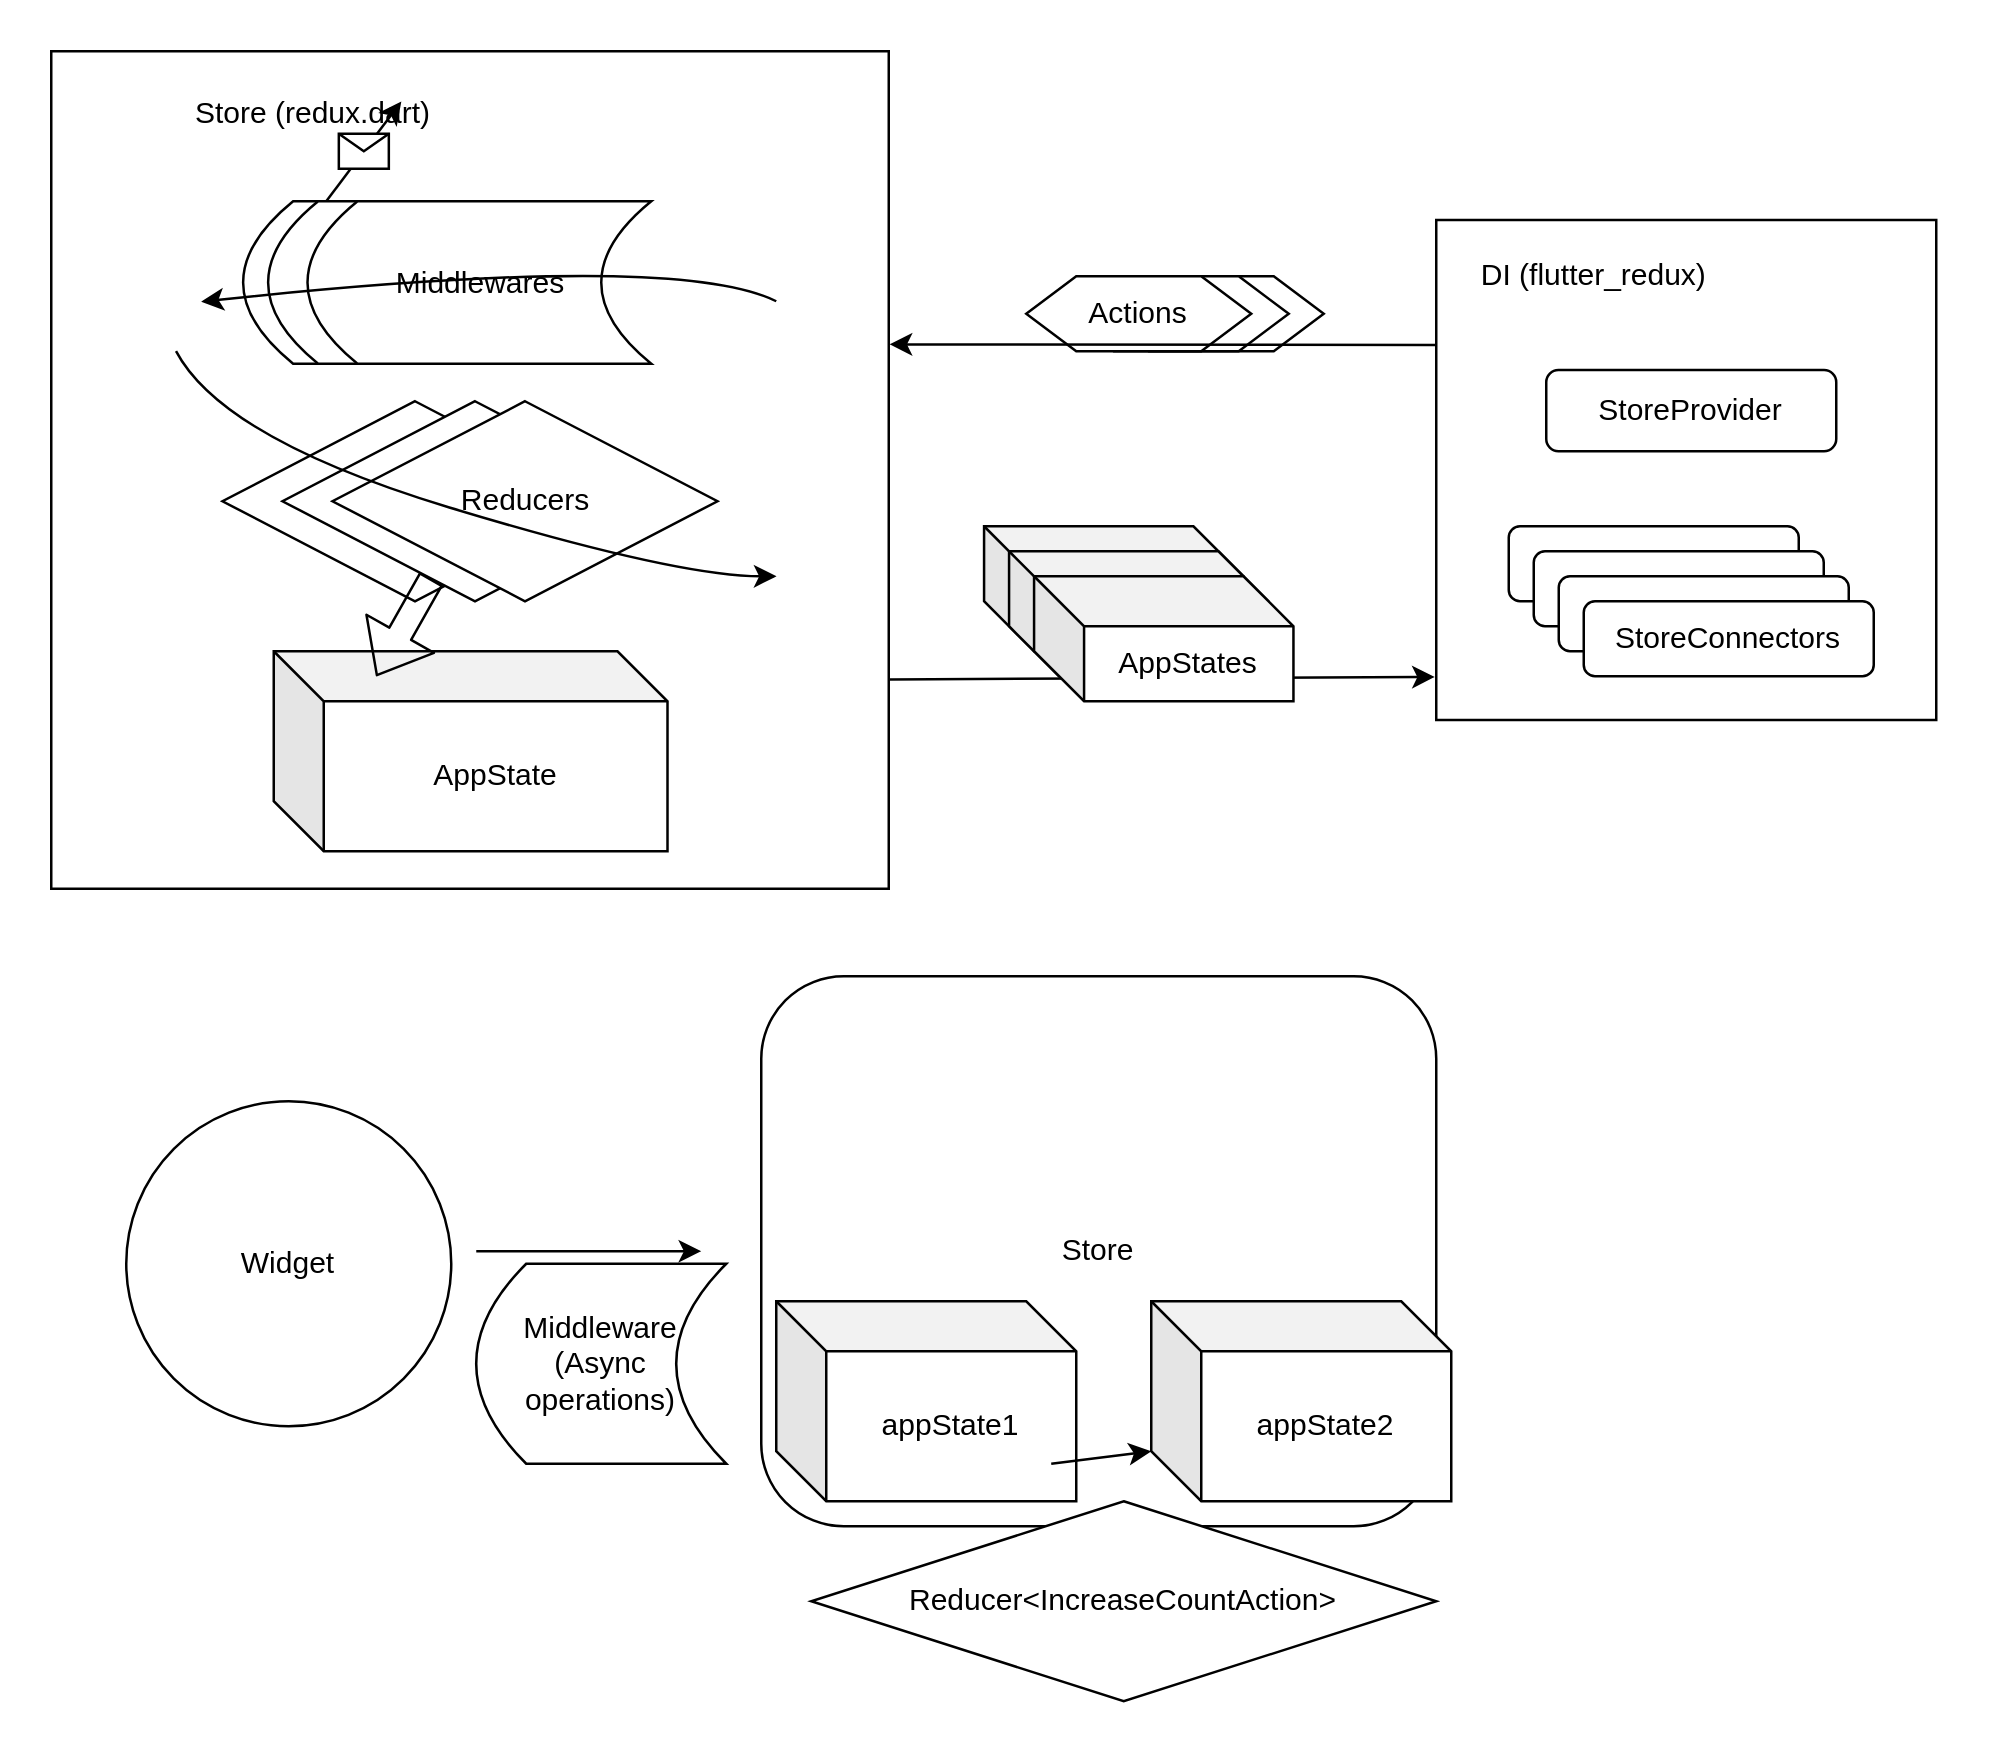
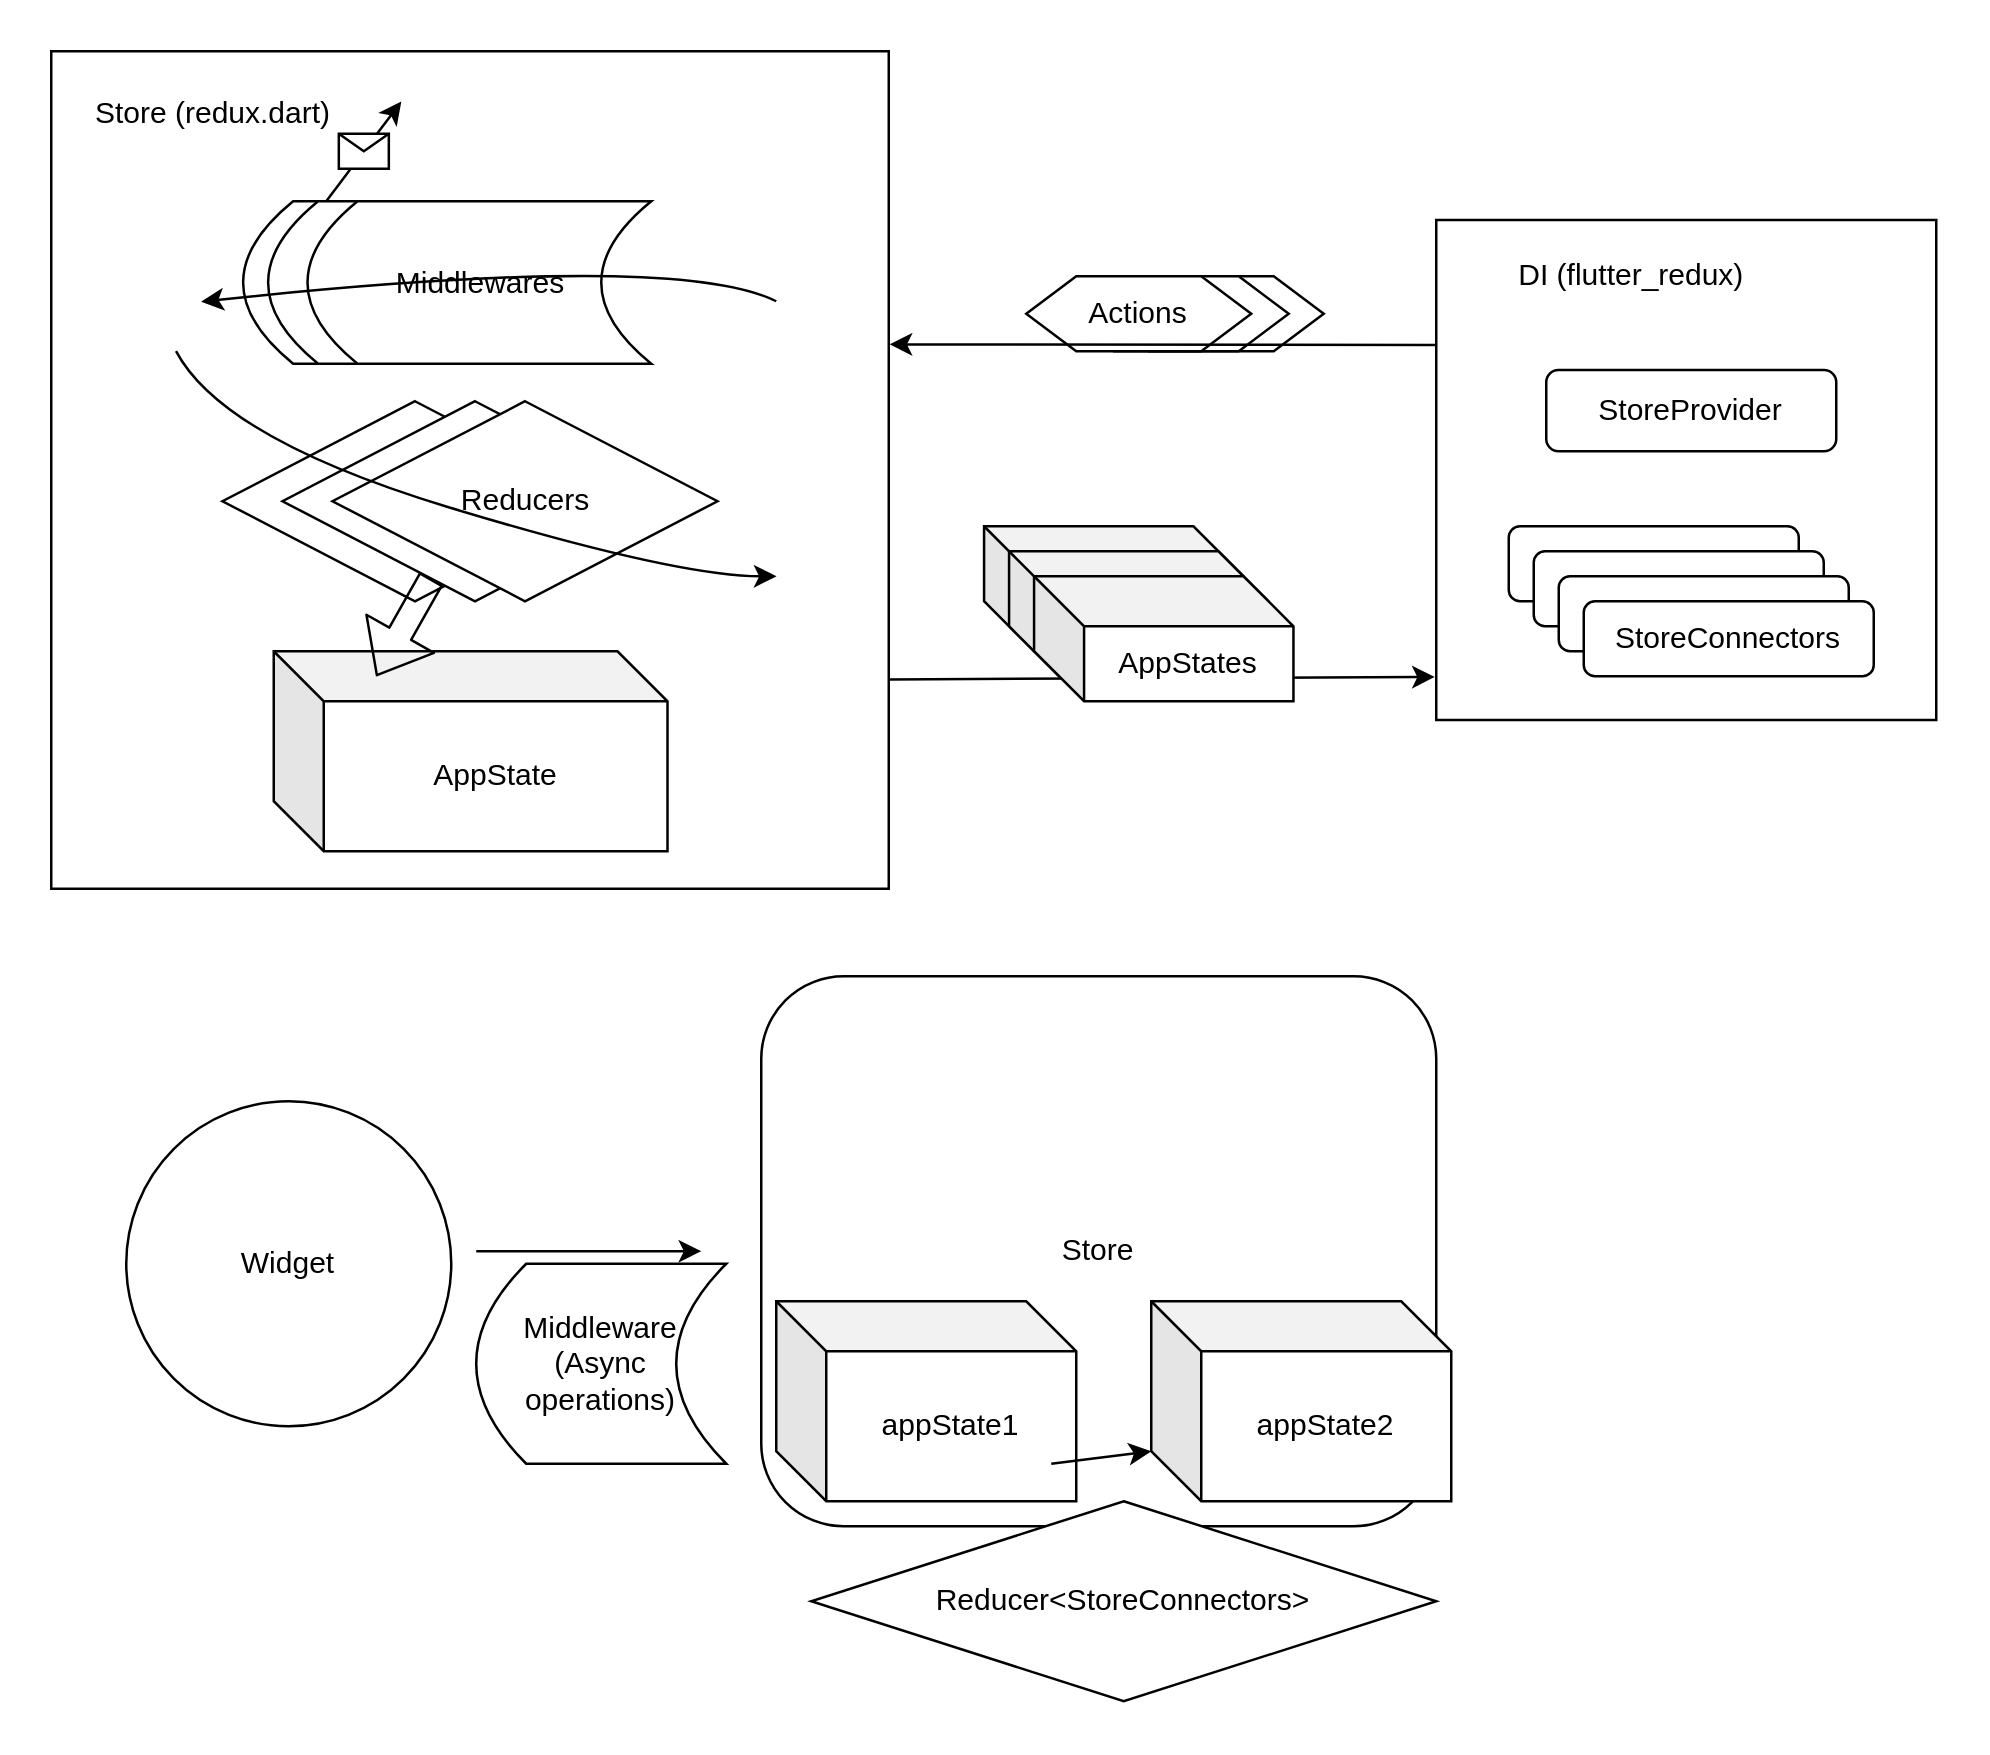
node "Store (redux.dart)": moved (314, 114) -> (214, 114)
node "DI (flutter_redux)": moved (1599, 276) -> (1636, 276)
node "Reducer<IncreaseCountAction>": label "Reducer<IncreaseCountAction>" -> "Reducer<StoreConnectors>"
